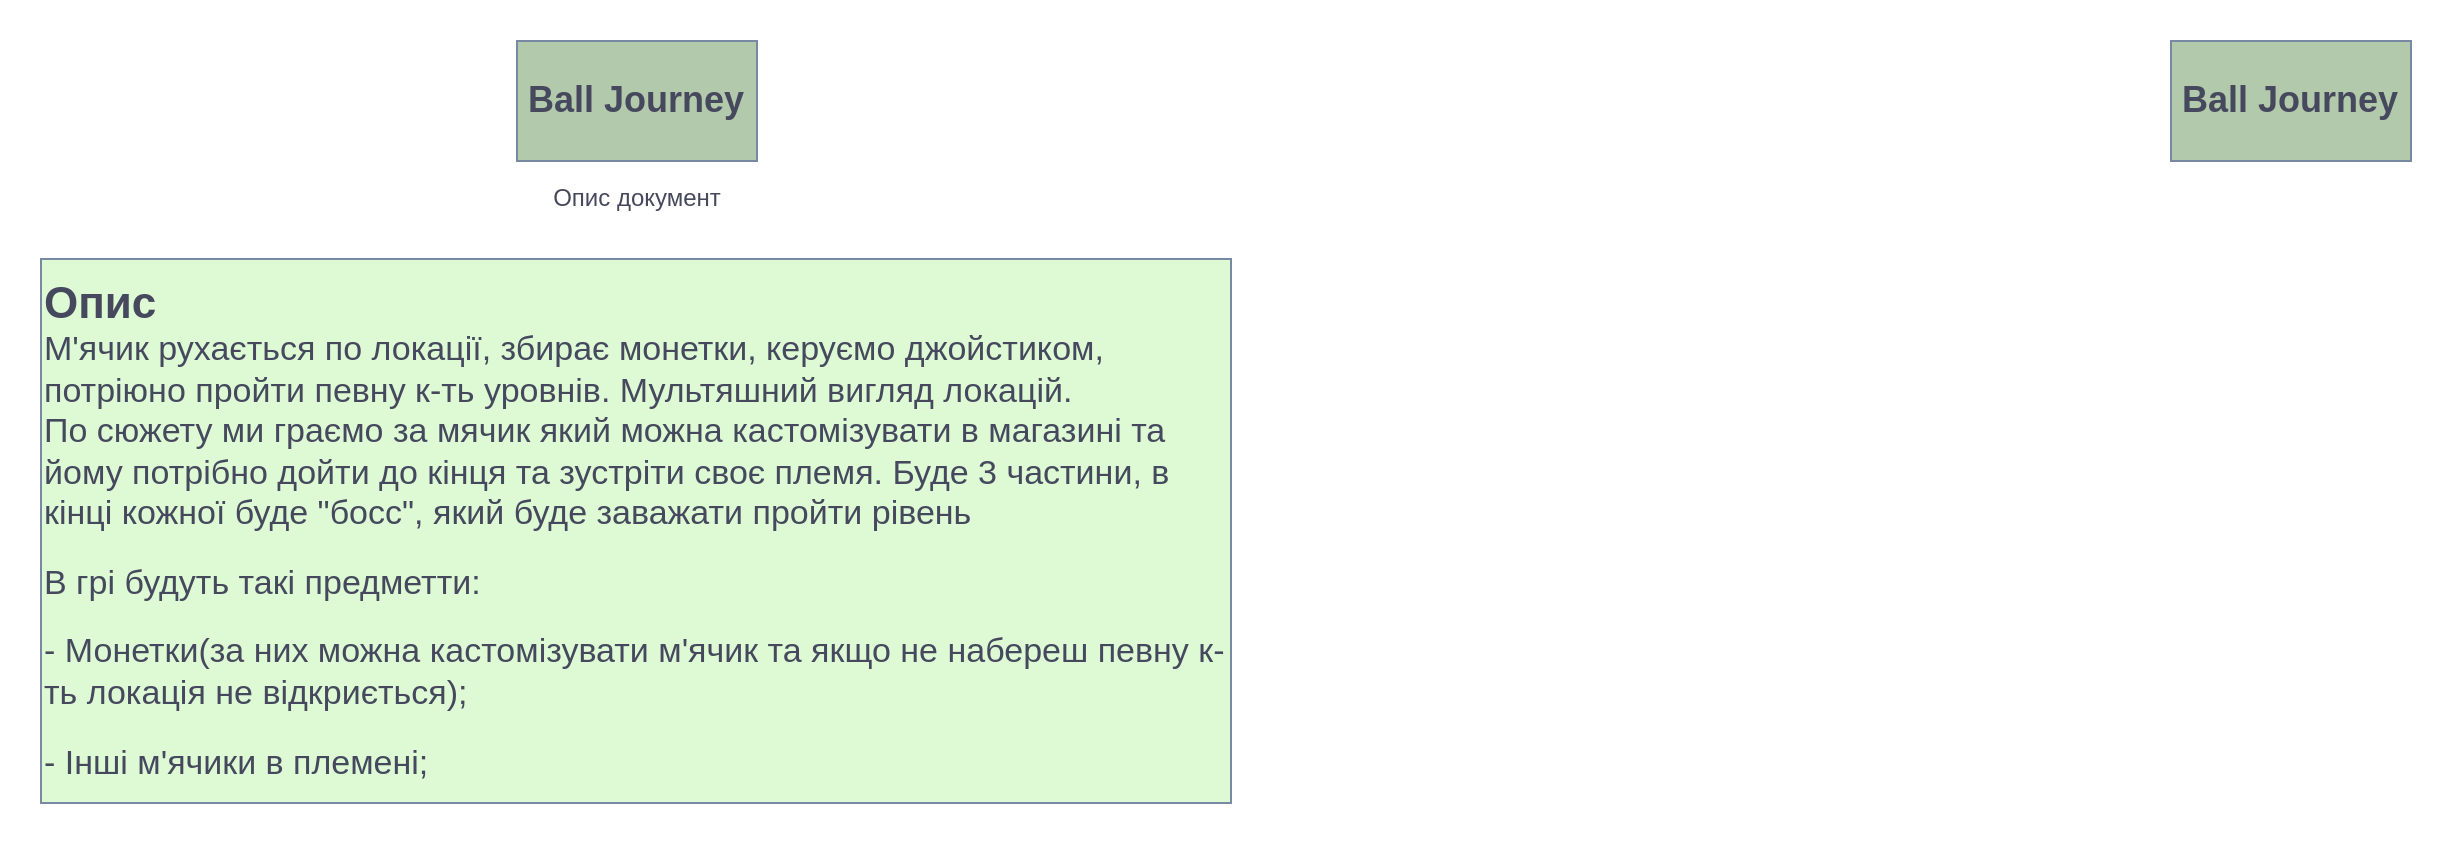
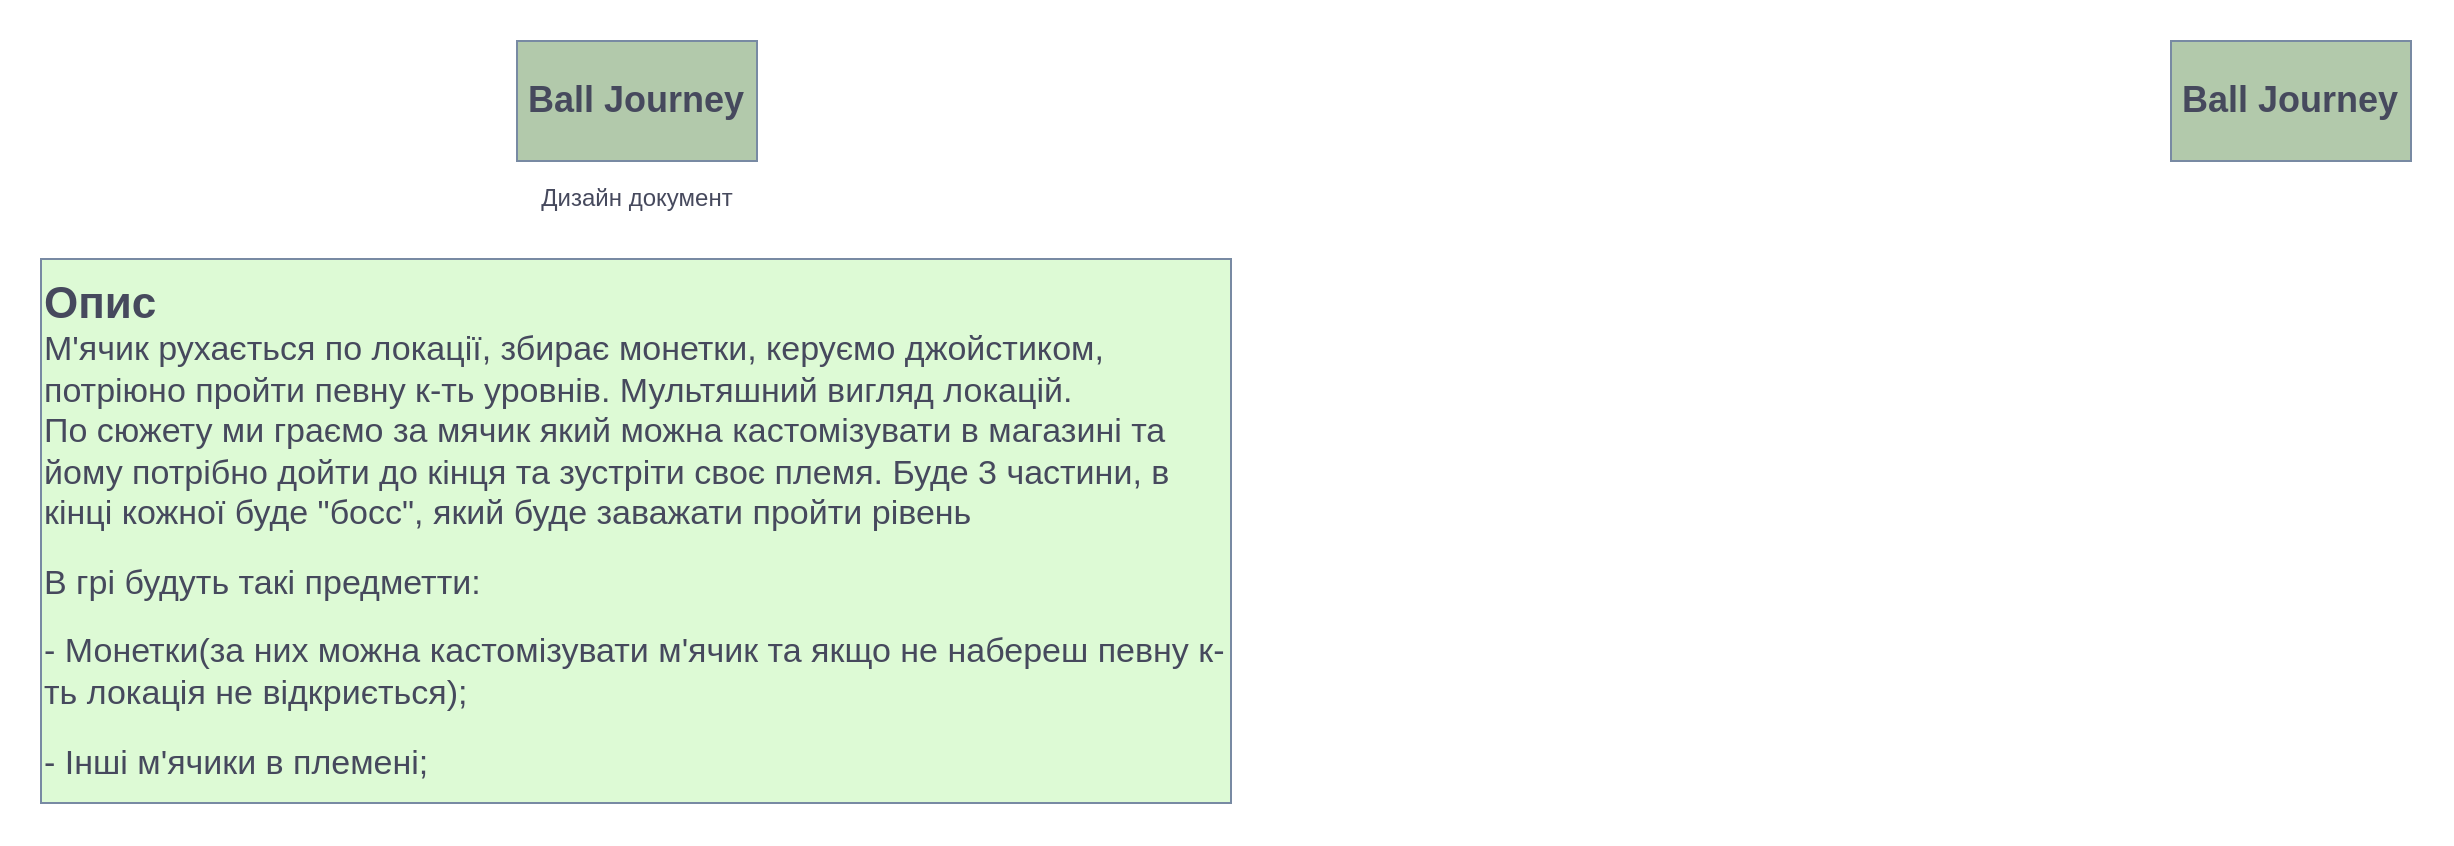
node "Опис документ": label "Опис документ" -> "Дизайн документ"
